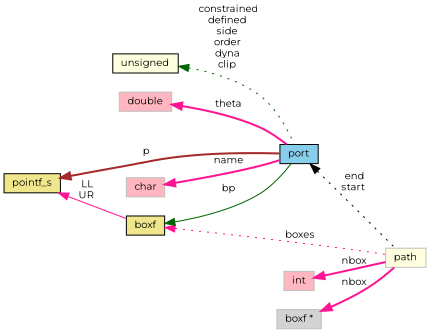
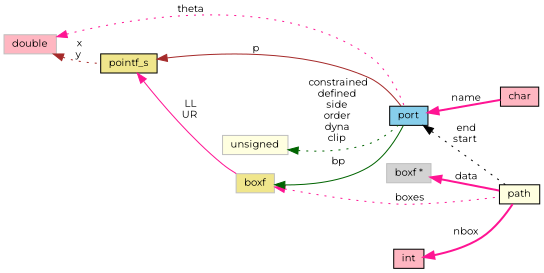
edge "pointf_s" -> "double": added, label "x y"
node "unsigned": color black -> grey75
edge "port" -> "double": style bold -> dotted
edge "port" -> "pointf_s": style bold -> solid
edge "port" -> "char": reversed
node "char": color grey75 -> black
node "boxf": color black -> grey75
node "path": color grey75 -> black
node "int": color grey75 -> black
edge "path" -> "boxf *": label " nbox" -> " data"
